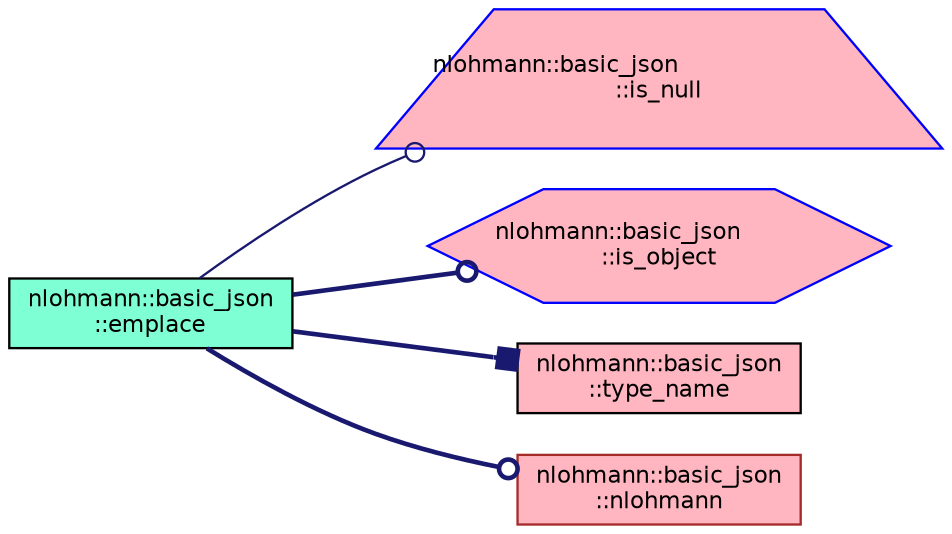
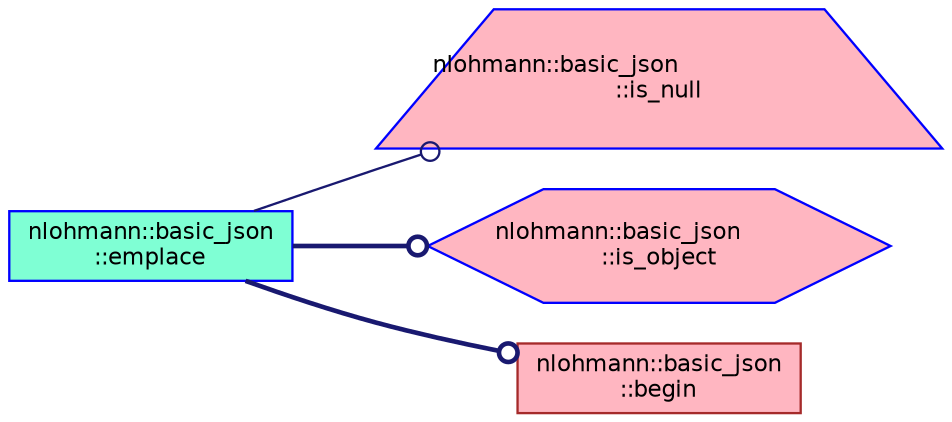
node "nlohmann::basic_json ::emplace": color black -> blue
node "nlohmann::basic_json ::type_name": removed
node "nlohmann::basic_json ::nlohmann": label "nlohmann::basic_json ::nlohmann" -> "nlohmann::basic_json ::begin"
